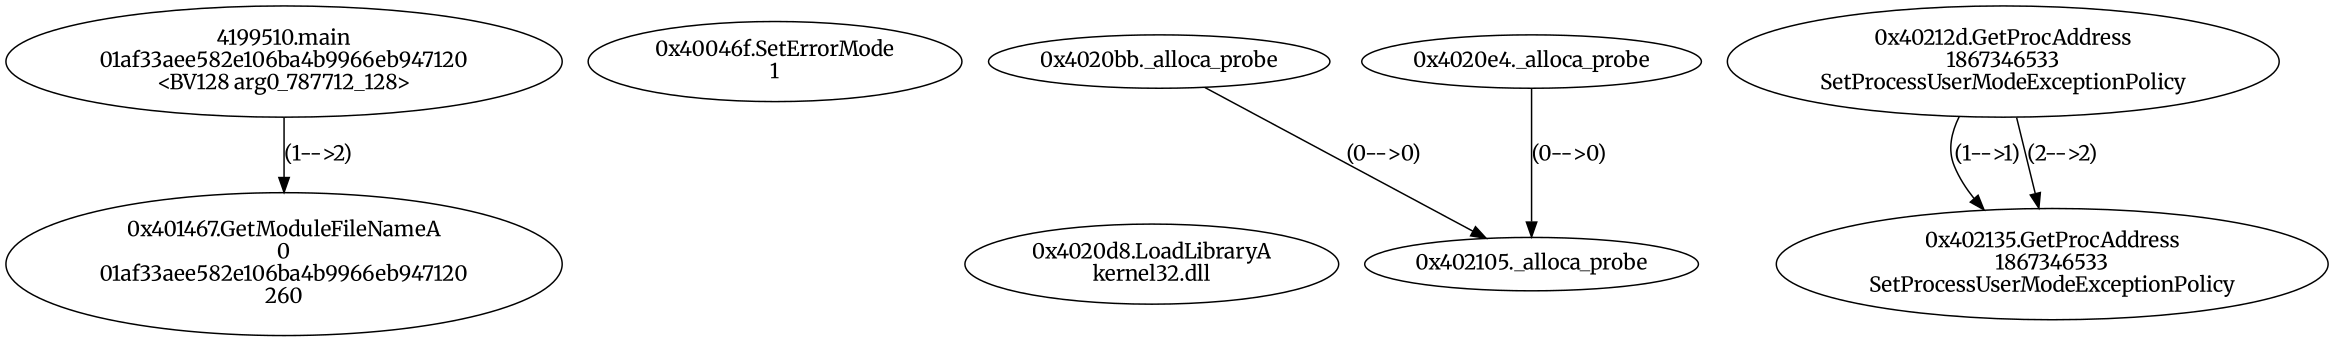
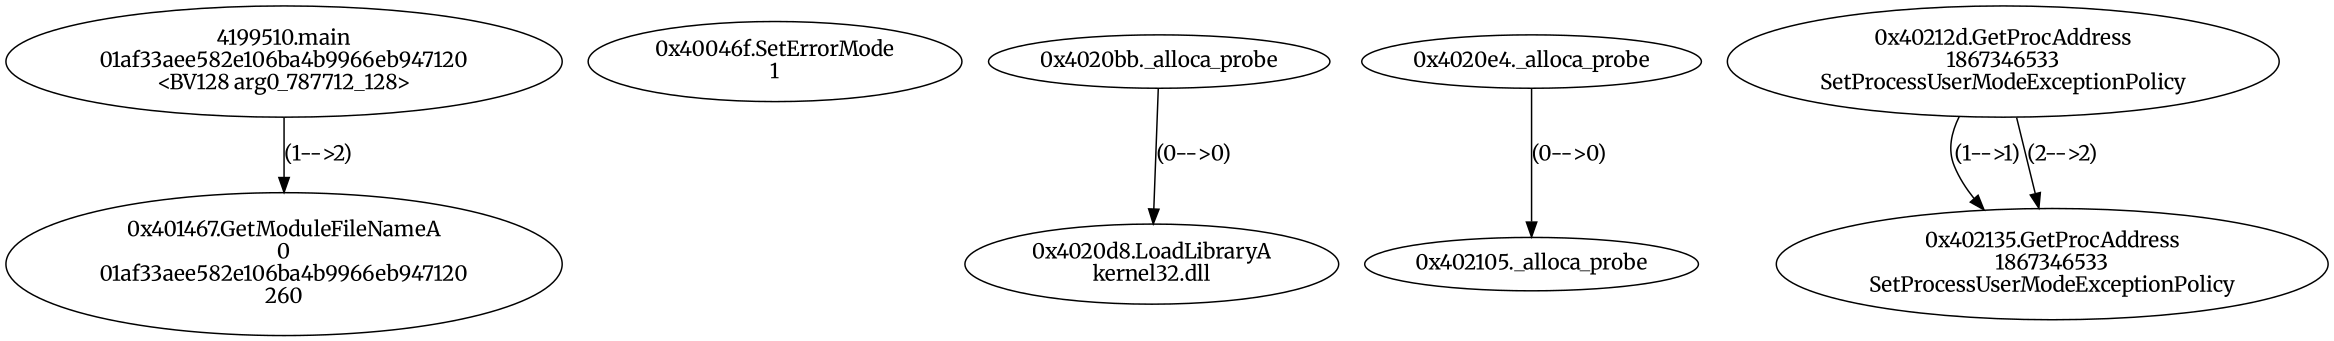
edge "0x4020bb._alloca_probe" -> "0x402105._alloca_probe": now "0x4020bb._alloca_probe" -> "0x4020d8.LoadLibraryA kernel32.dll"
